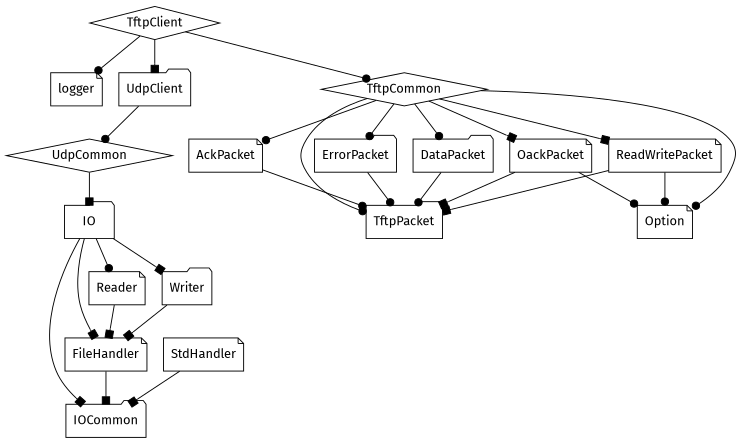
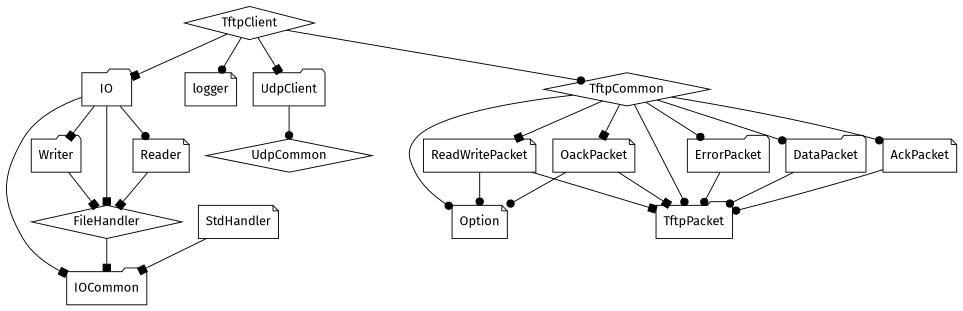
edge "UdpCommon" -> "IO": now "TftpClient" -> "IO"
node "FileHandler": shape note -> diamond
